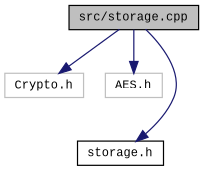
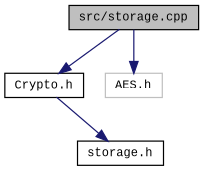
edge "src/storage.cpp" -> "storage.h": now "Crypto.h" -> "storage.h"
node "Crypto.h": color grey75 -> black
